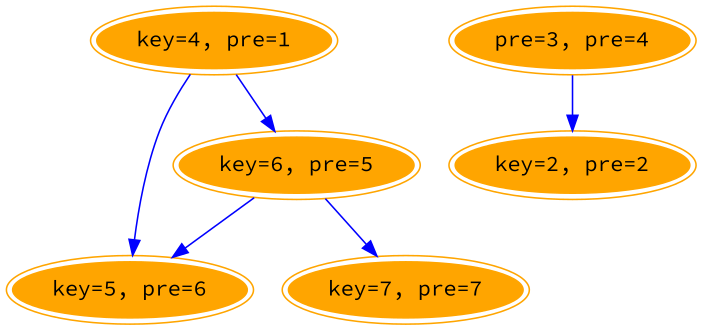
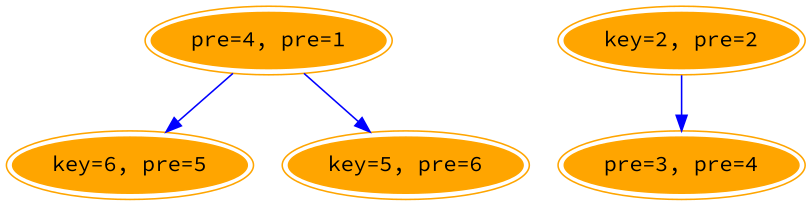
node "key=4, pre=1": label "key=4, pre=1" -> "pre=4, pre=1"
edge "pre=3, pre=4" -> "key=2, pre=2": reversed
edge "key=6, pre=5" -> "key=5, pre=6": removed
node "key=7, pre=7": removed
